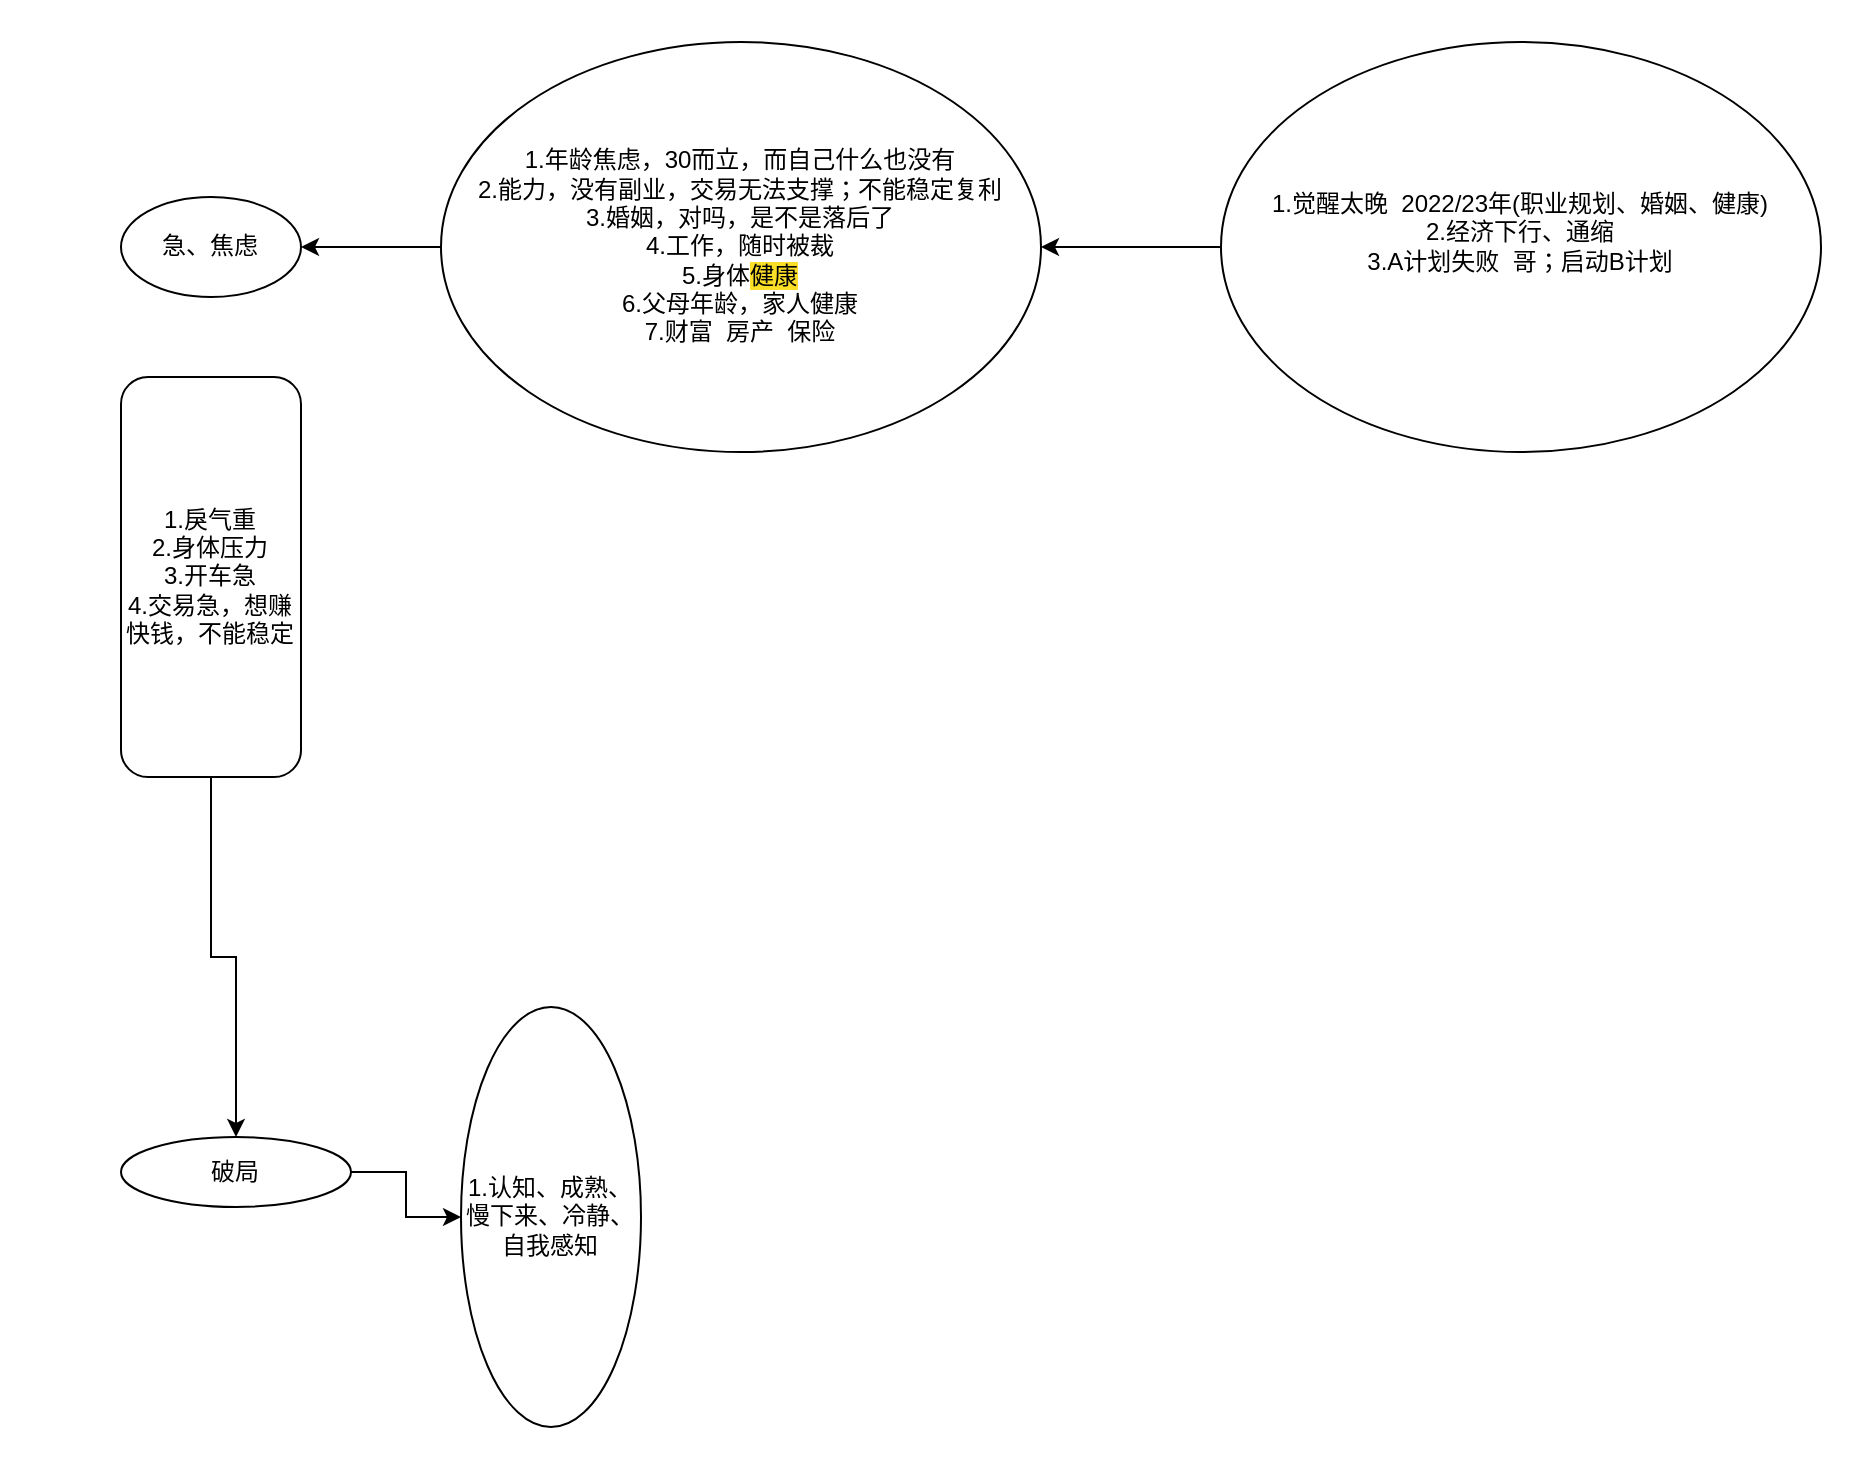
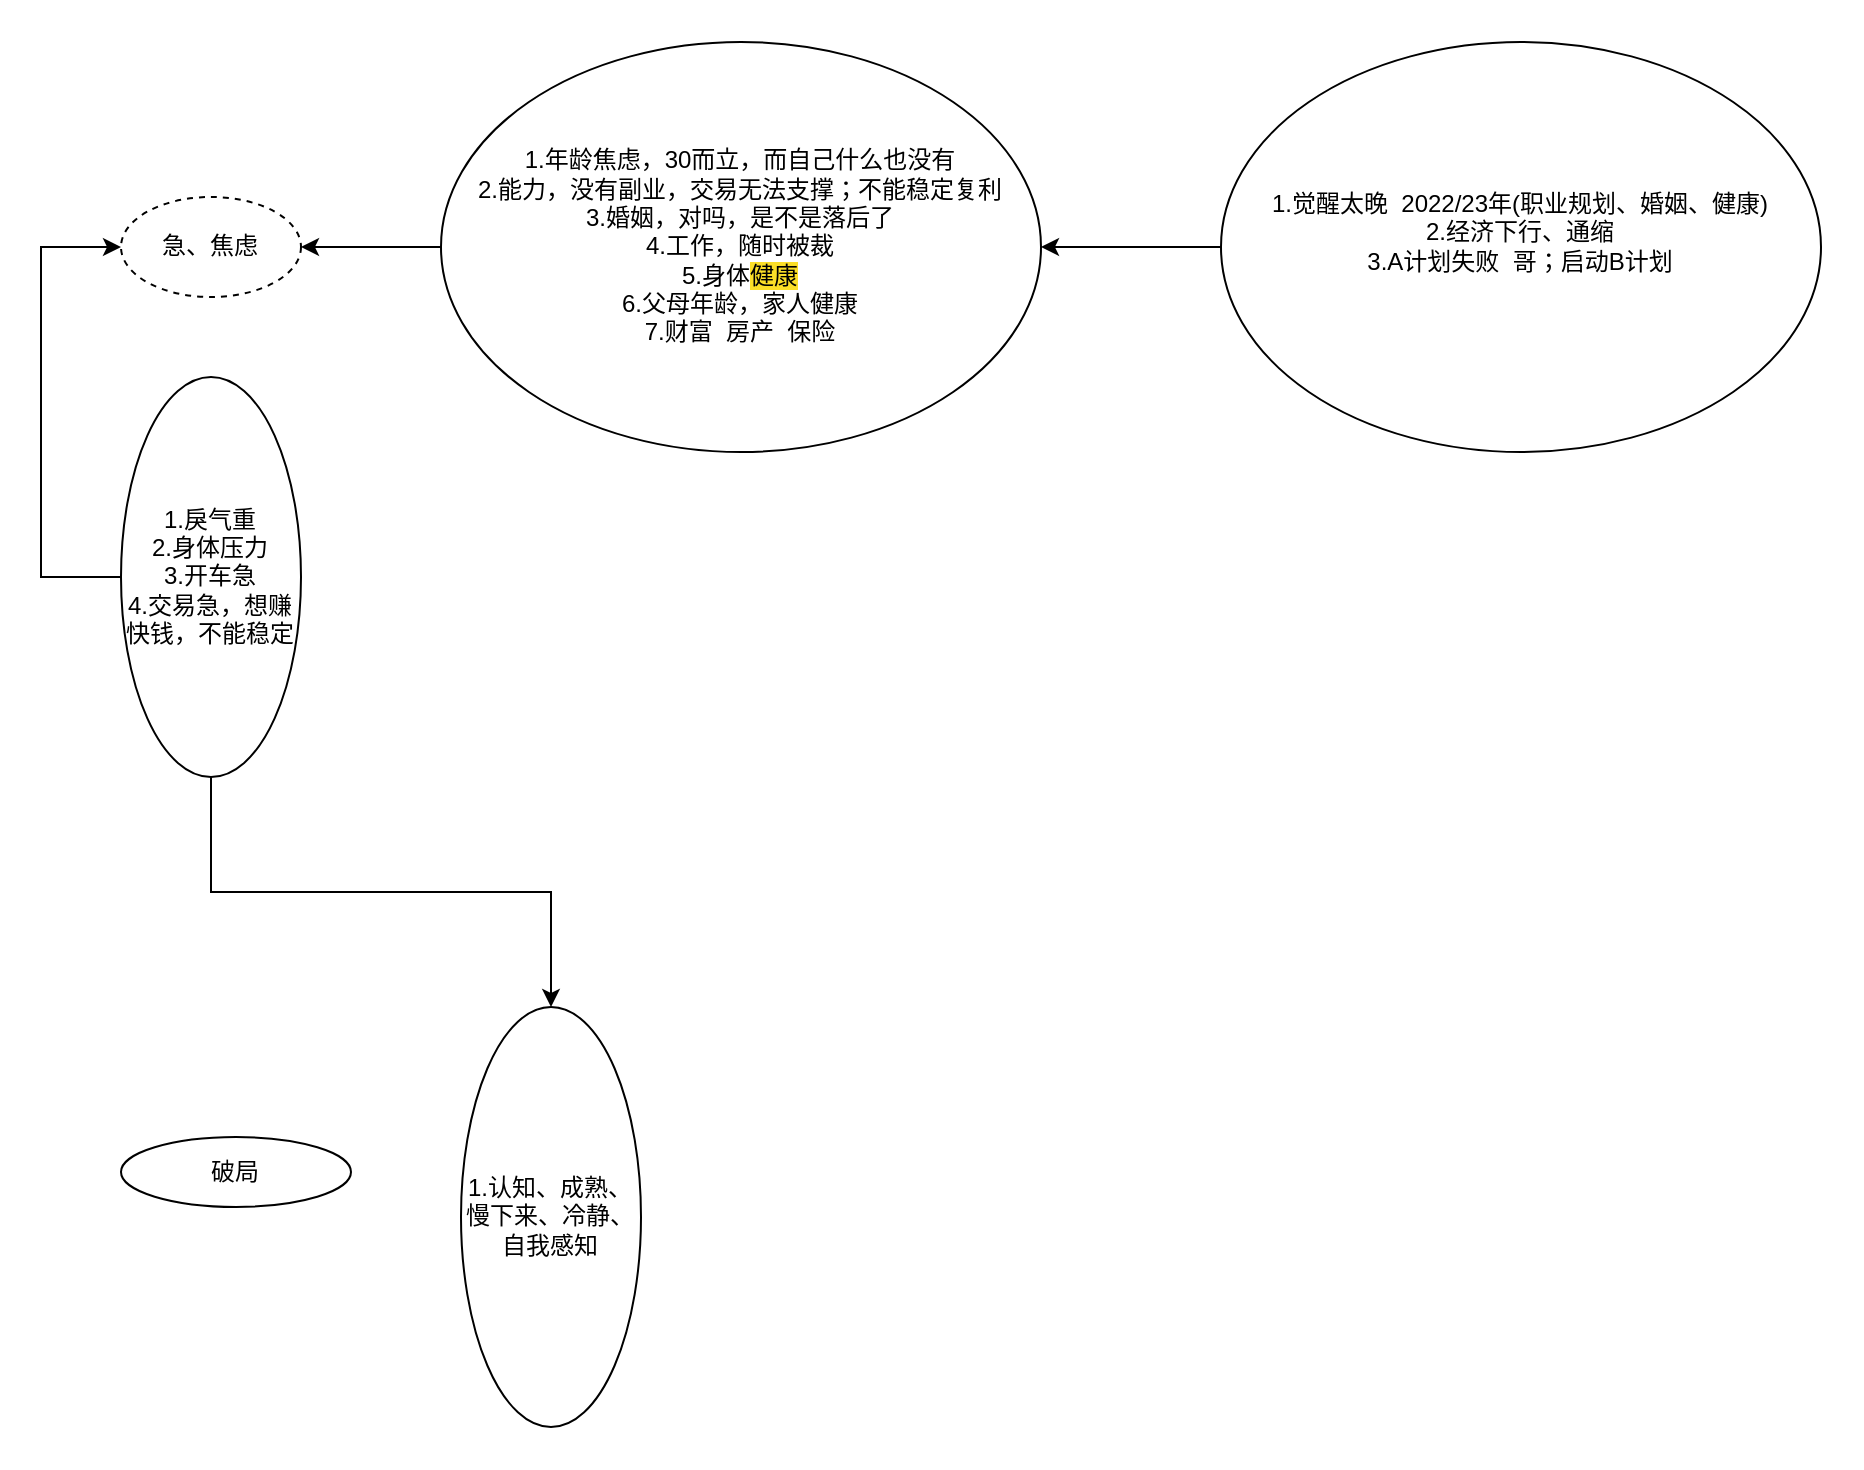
node "急、焦虑": style solid -> dashed
edge "1.戾气重 2.身体压力 3.开车急 4.交易急，想赚快钱，不能稳定" -> "急、焦虑": added
node "1.戾气重 2.身体压力 3.开车急 4.交易急，想赚快钱，不能稳定": shape rounded rectangle -> ellipse
edge "1.戾气重 2.身体压力 3.开车急 4.交易急，想赚快钱，不能稳定" -> "破局": now "1.戾气重 2.身体压力 3.开车急 4.交易急，想赚快钱，不能稳定" -> "1.认知、成熟、慢下来、冷静、自我感知"
edge "破局" -> "1.认知、成熟、慢下来、冷静、自我感知": removed
